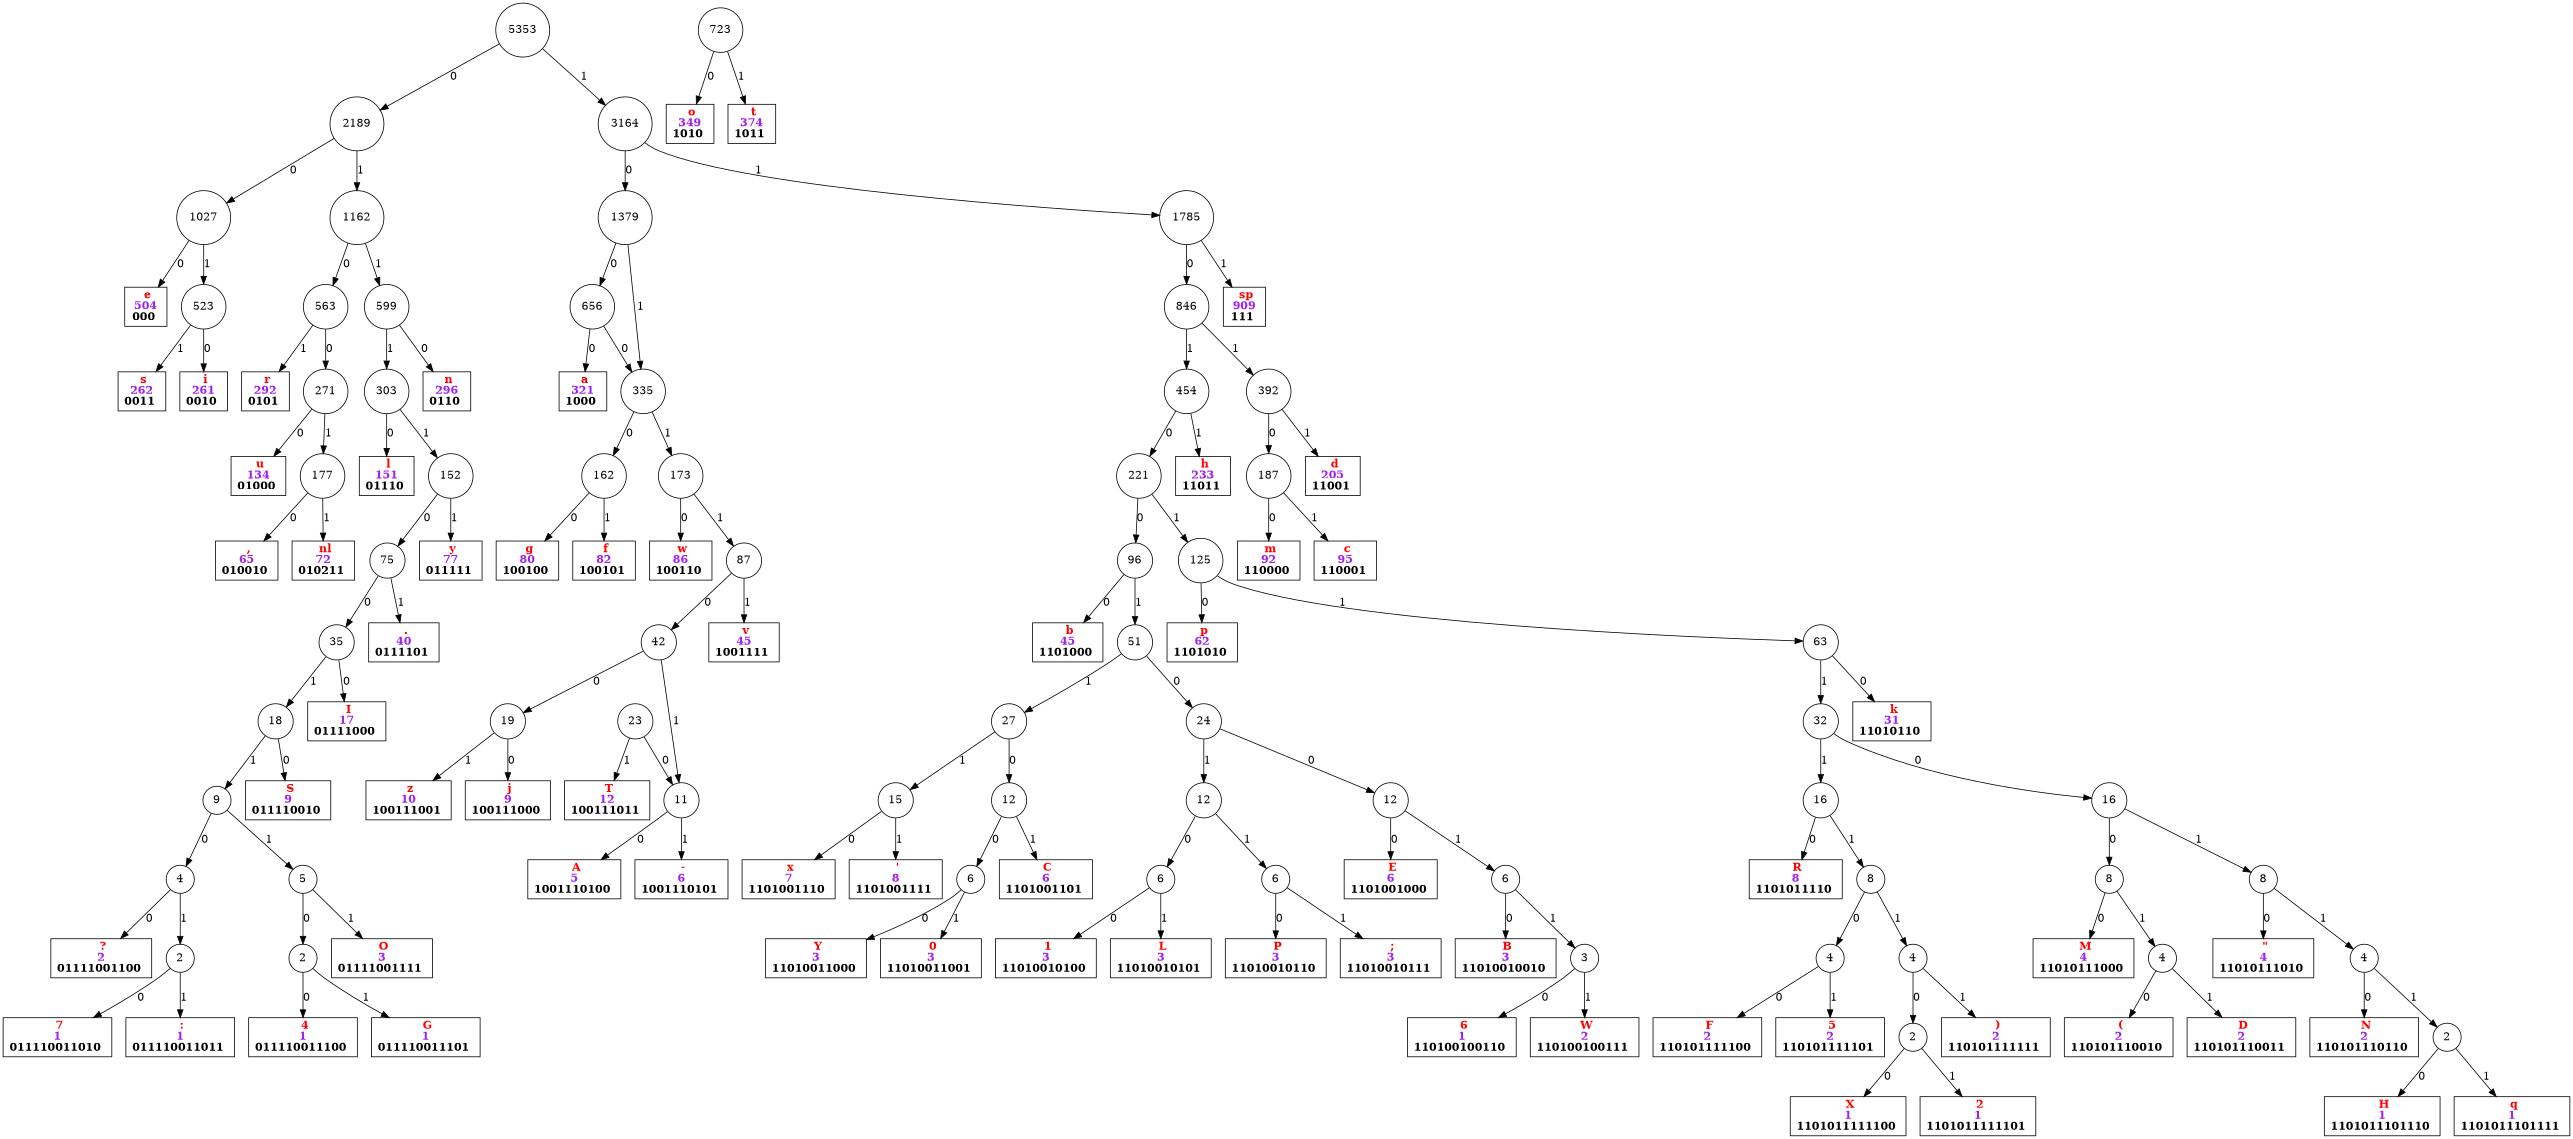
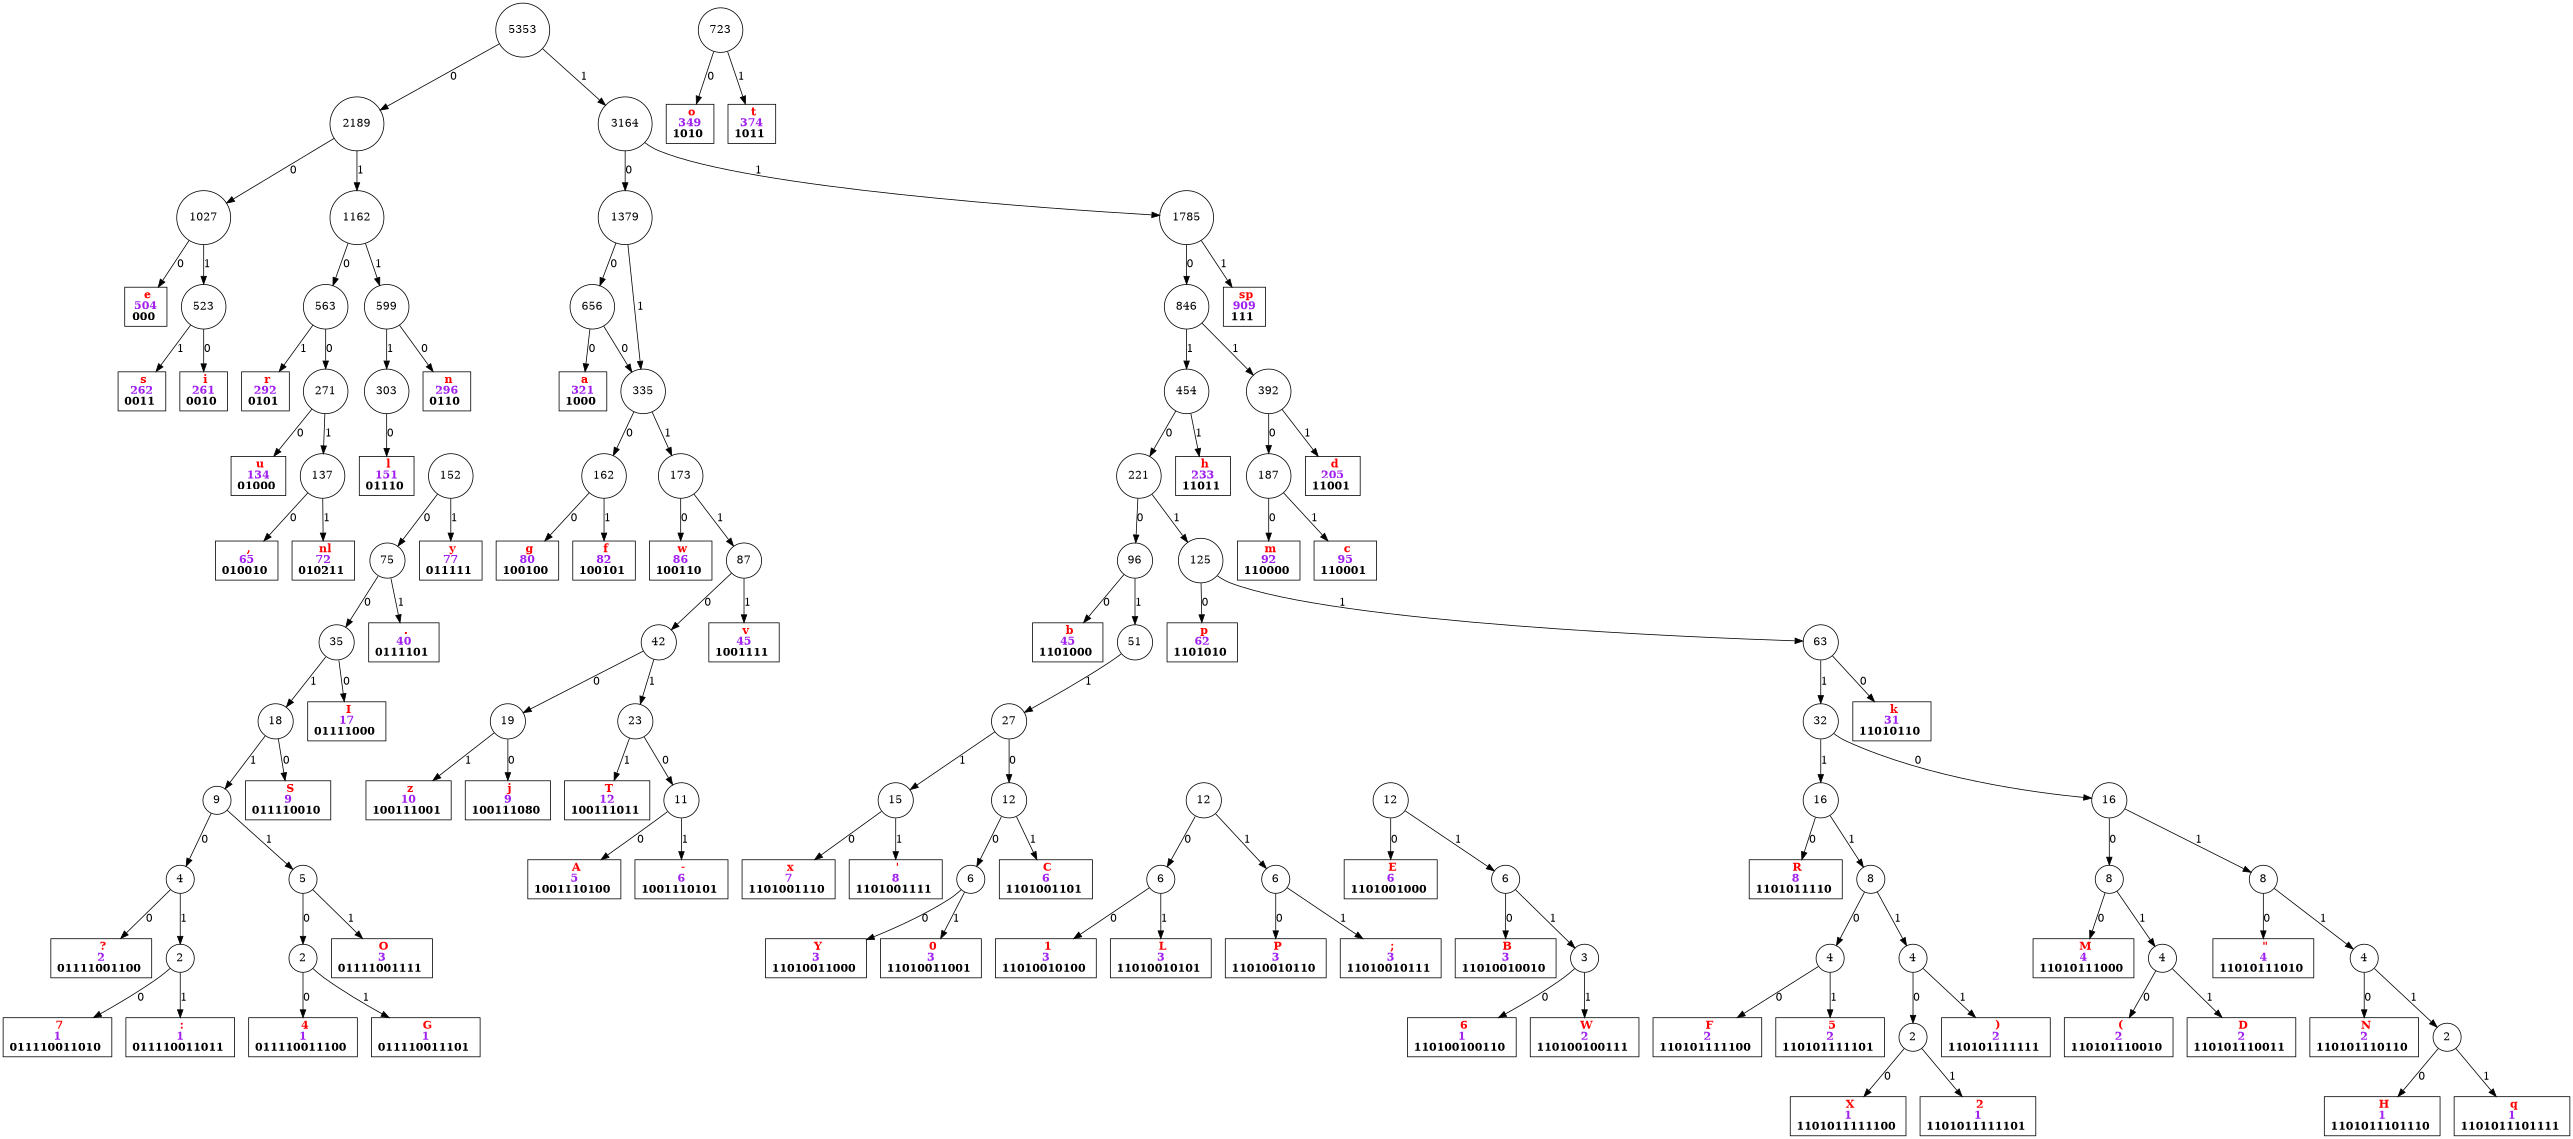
edge "303" -> "152": removed, label "1"
node "177": label "177" -> "137"
edge "42" -> "11": now "42" -> "23"
node "24": removed
node "j": text "100111000" -> "100111080"
